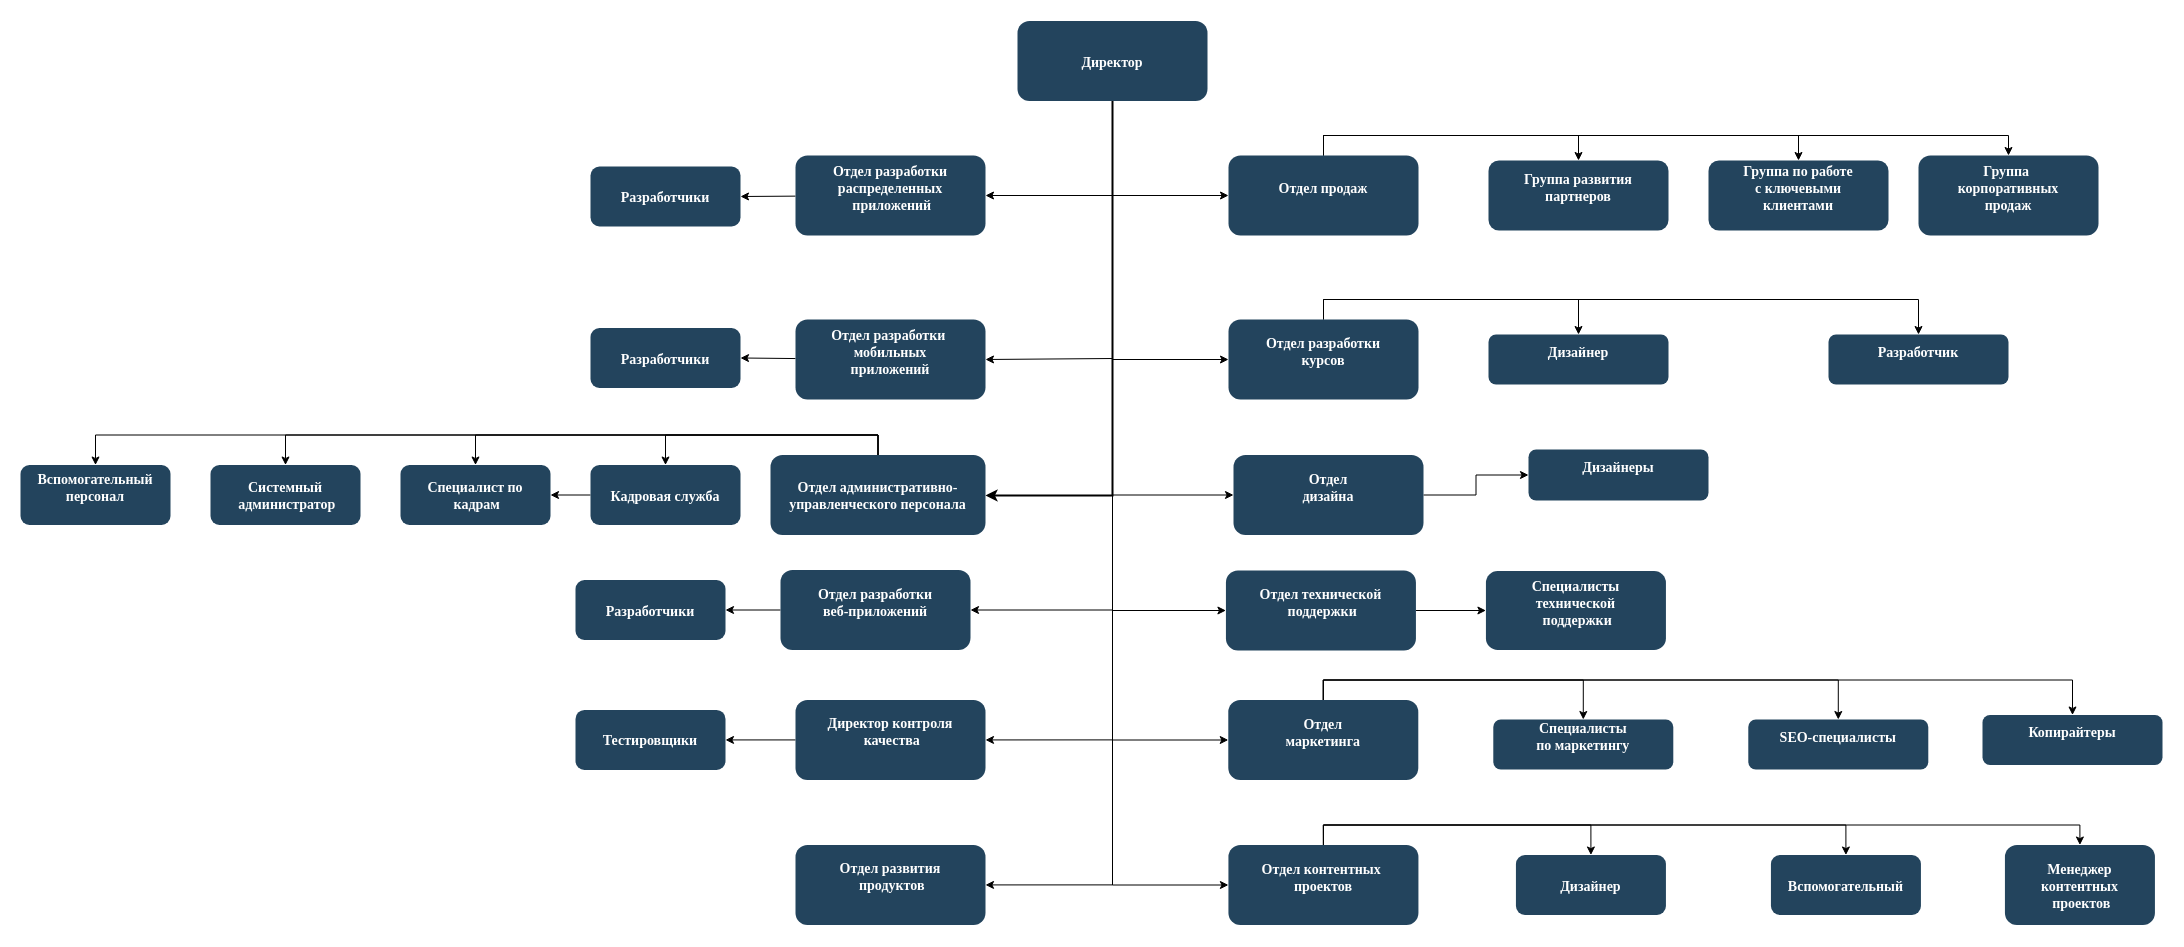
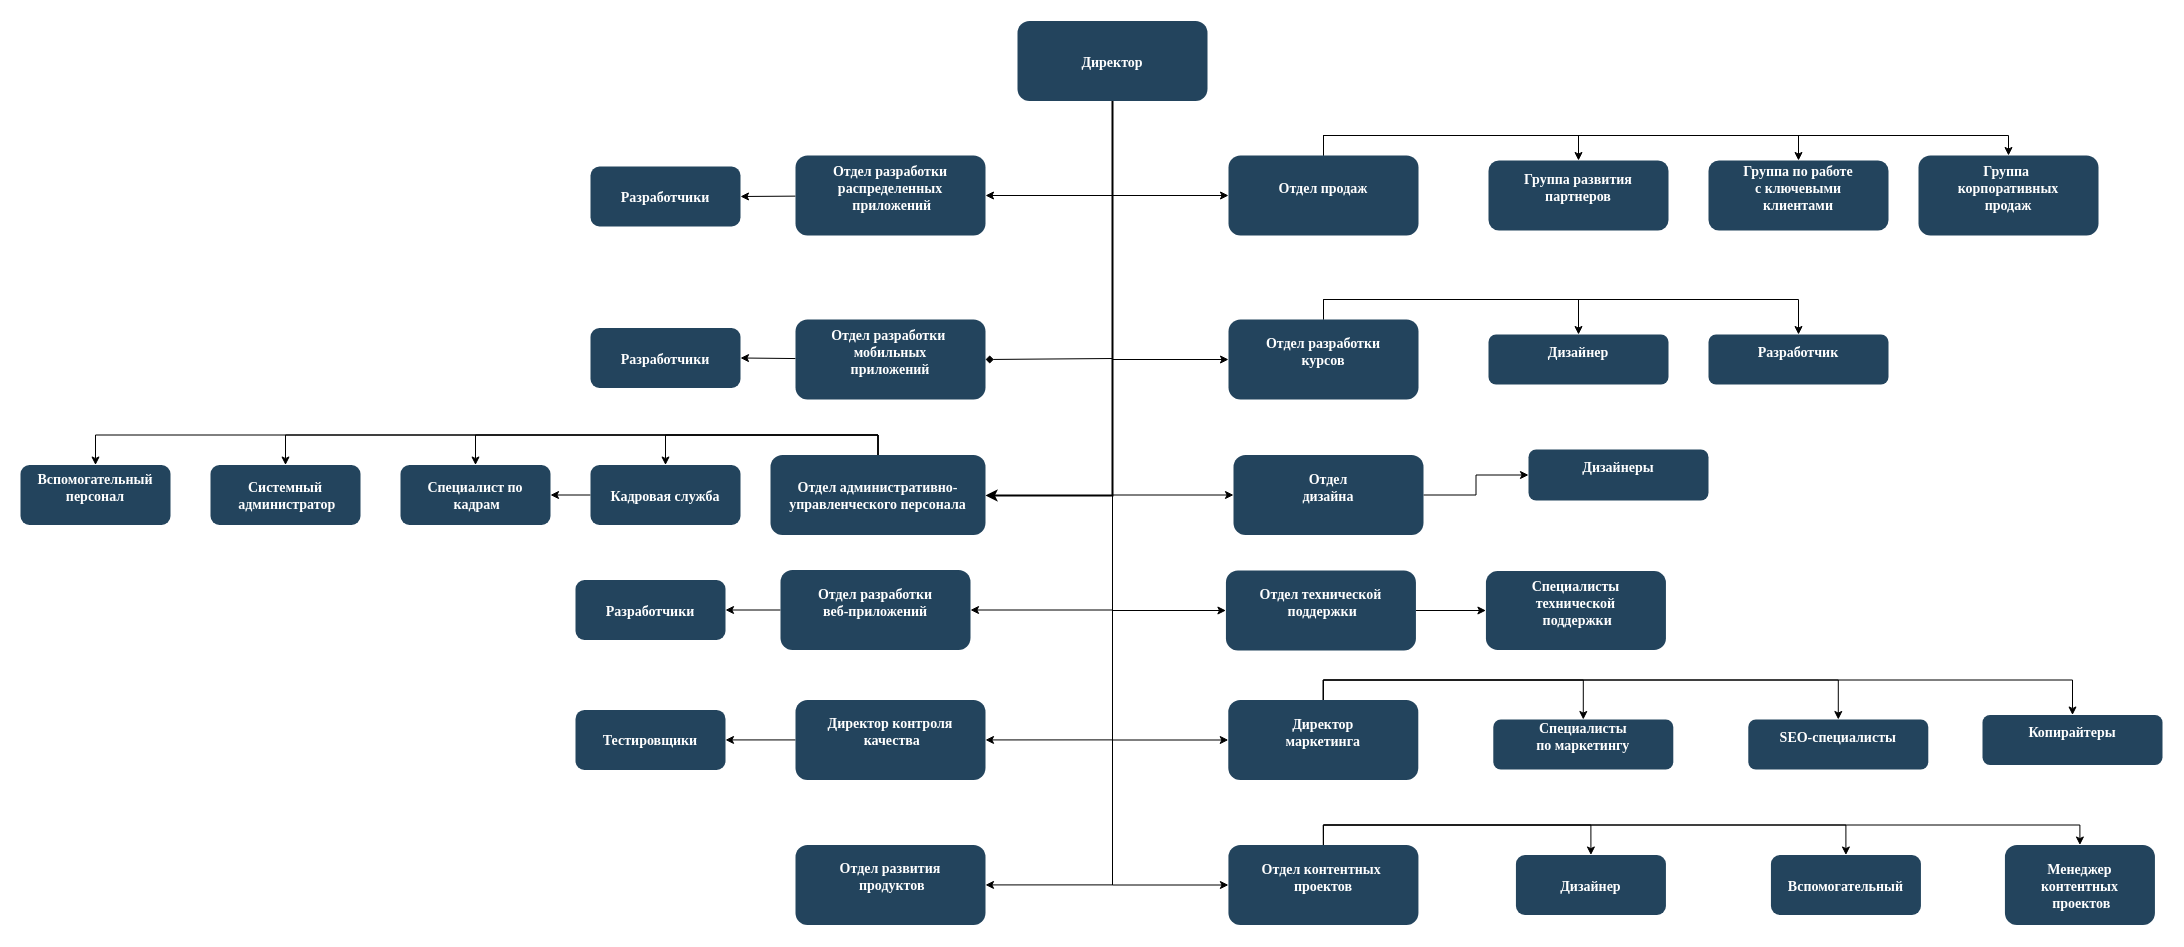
edge "Директор" -> "Отдел разработки мобильных приложений": arrowhead classic -> diamond
node "Разработчик": moved (1919, 360) -> (1799, 360)
node "Отдел маркетинга": label "Отдел маркетинга" -> "Директор маркетинга"
